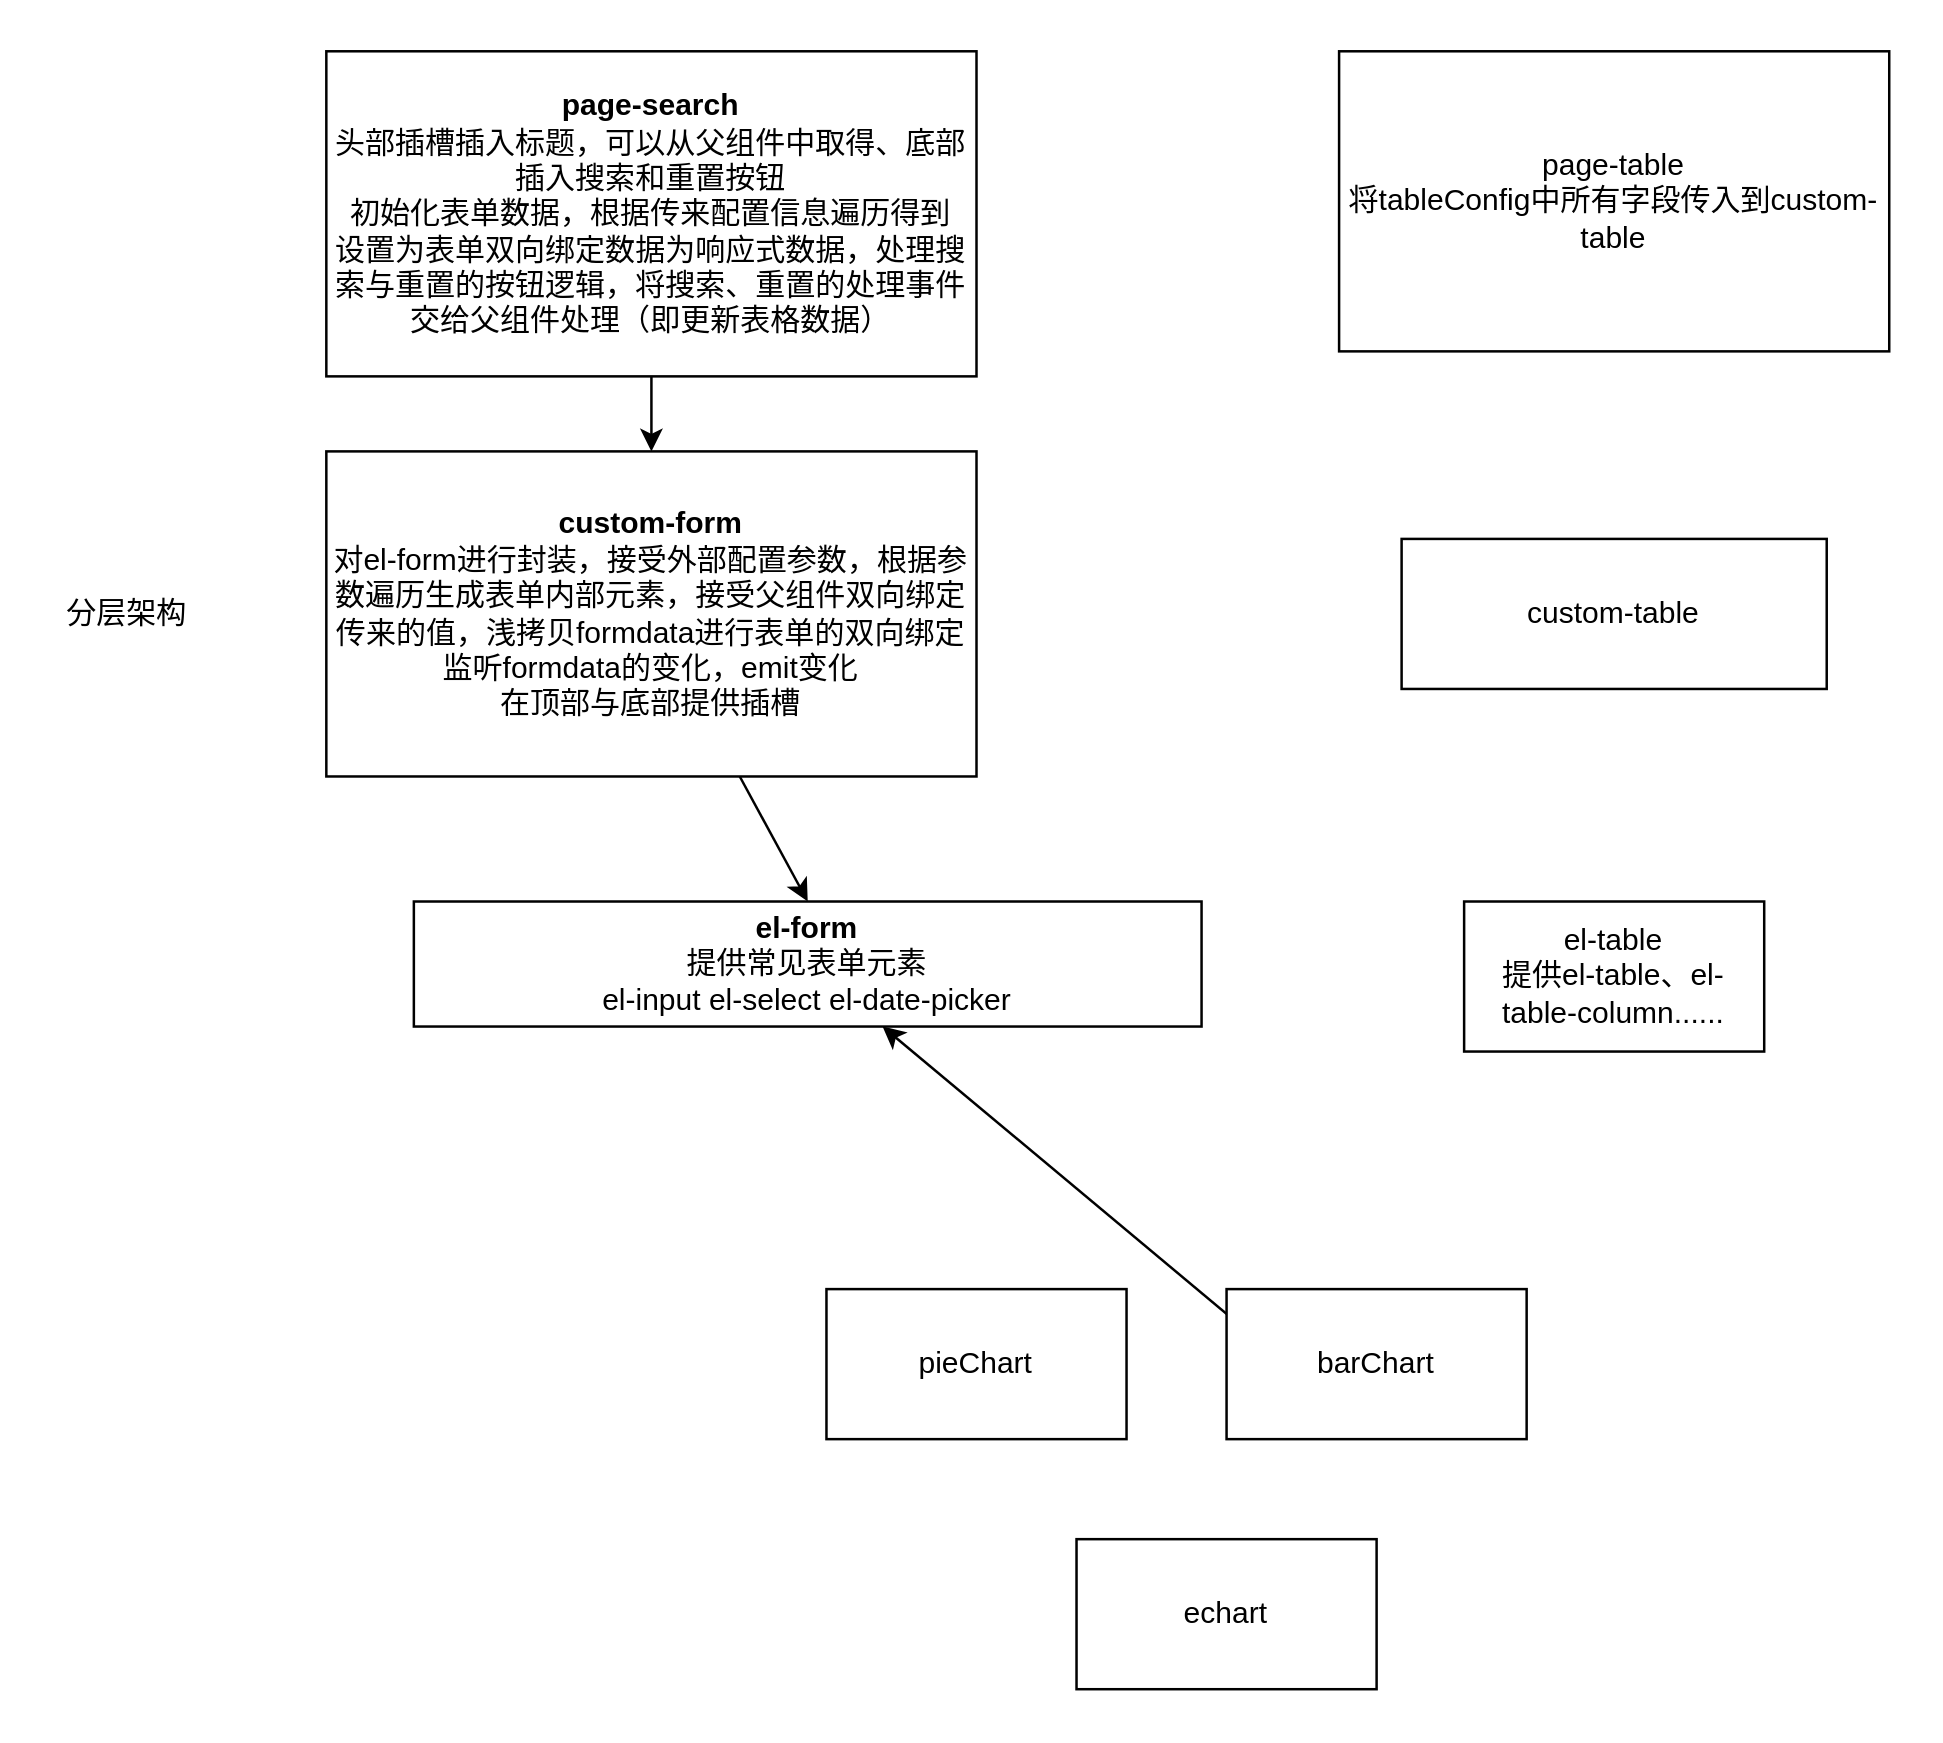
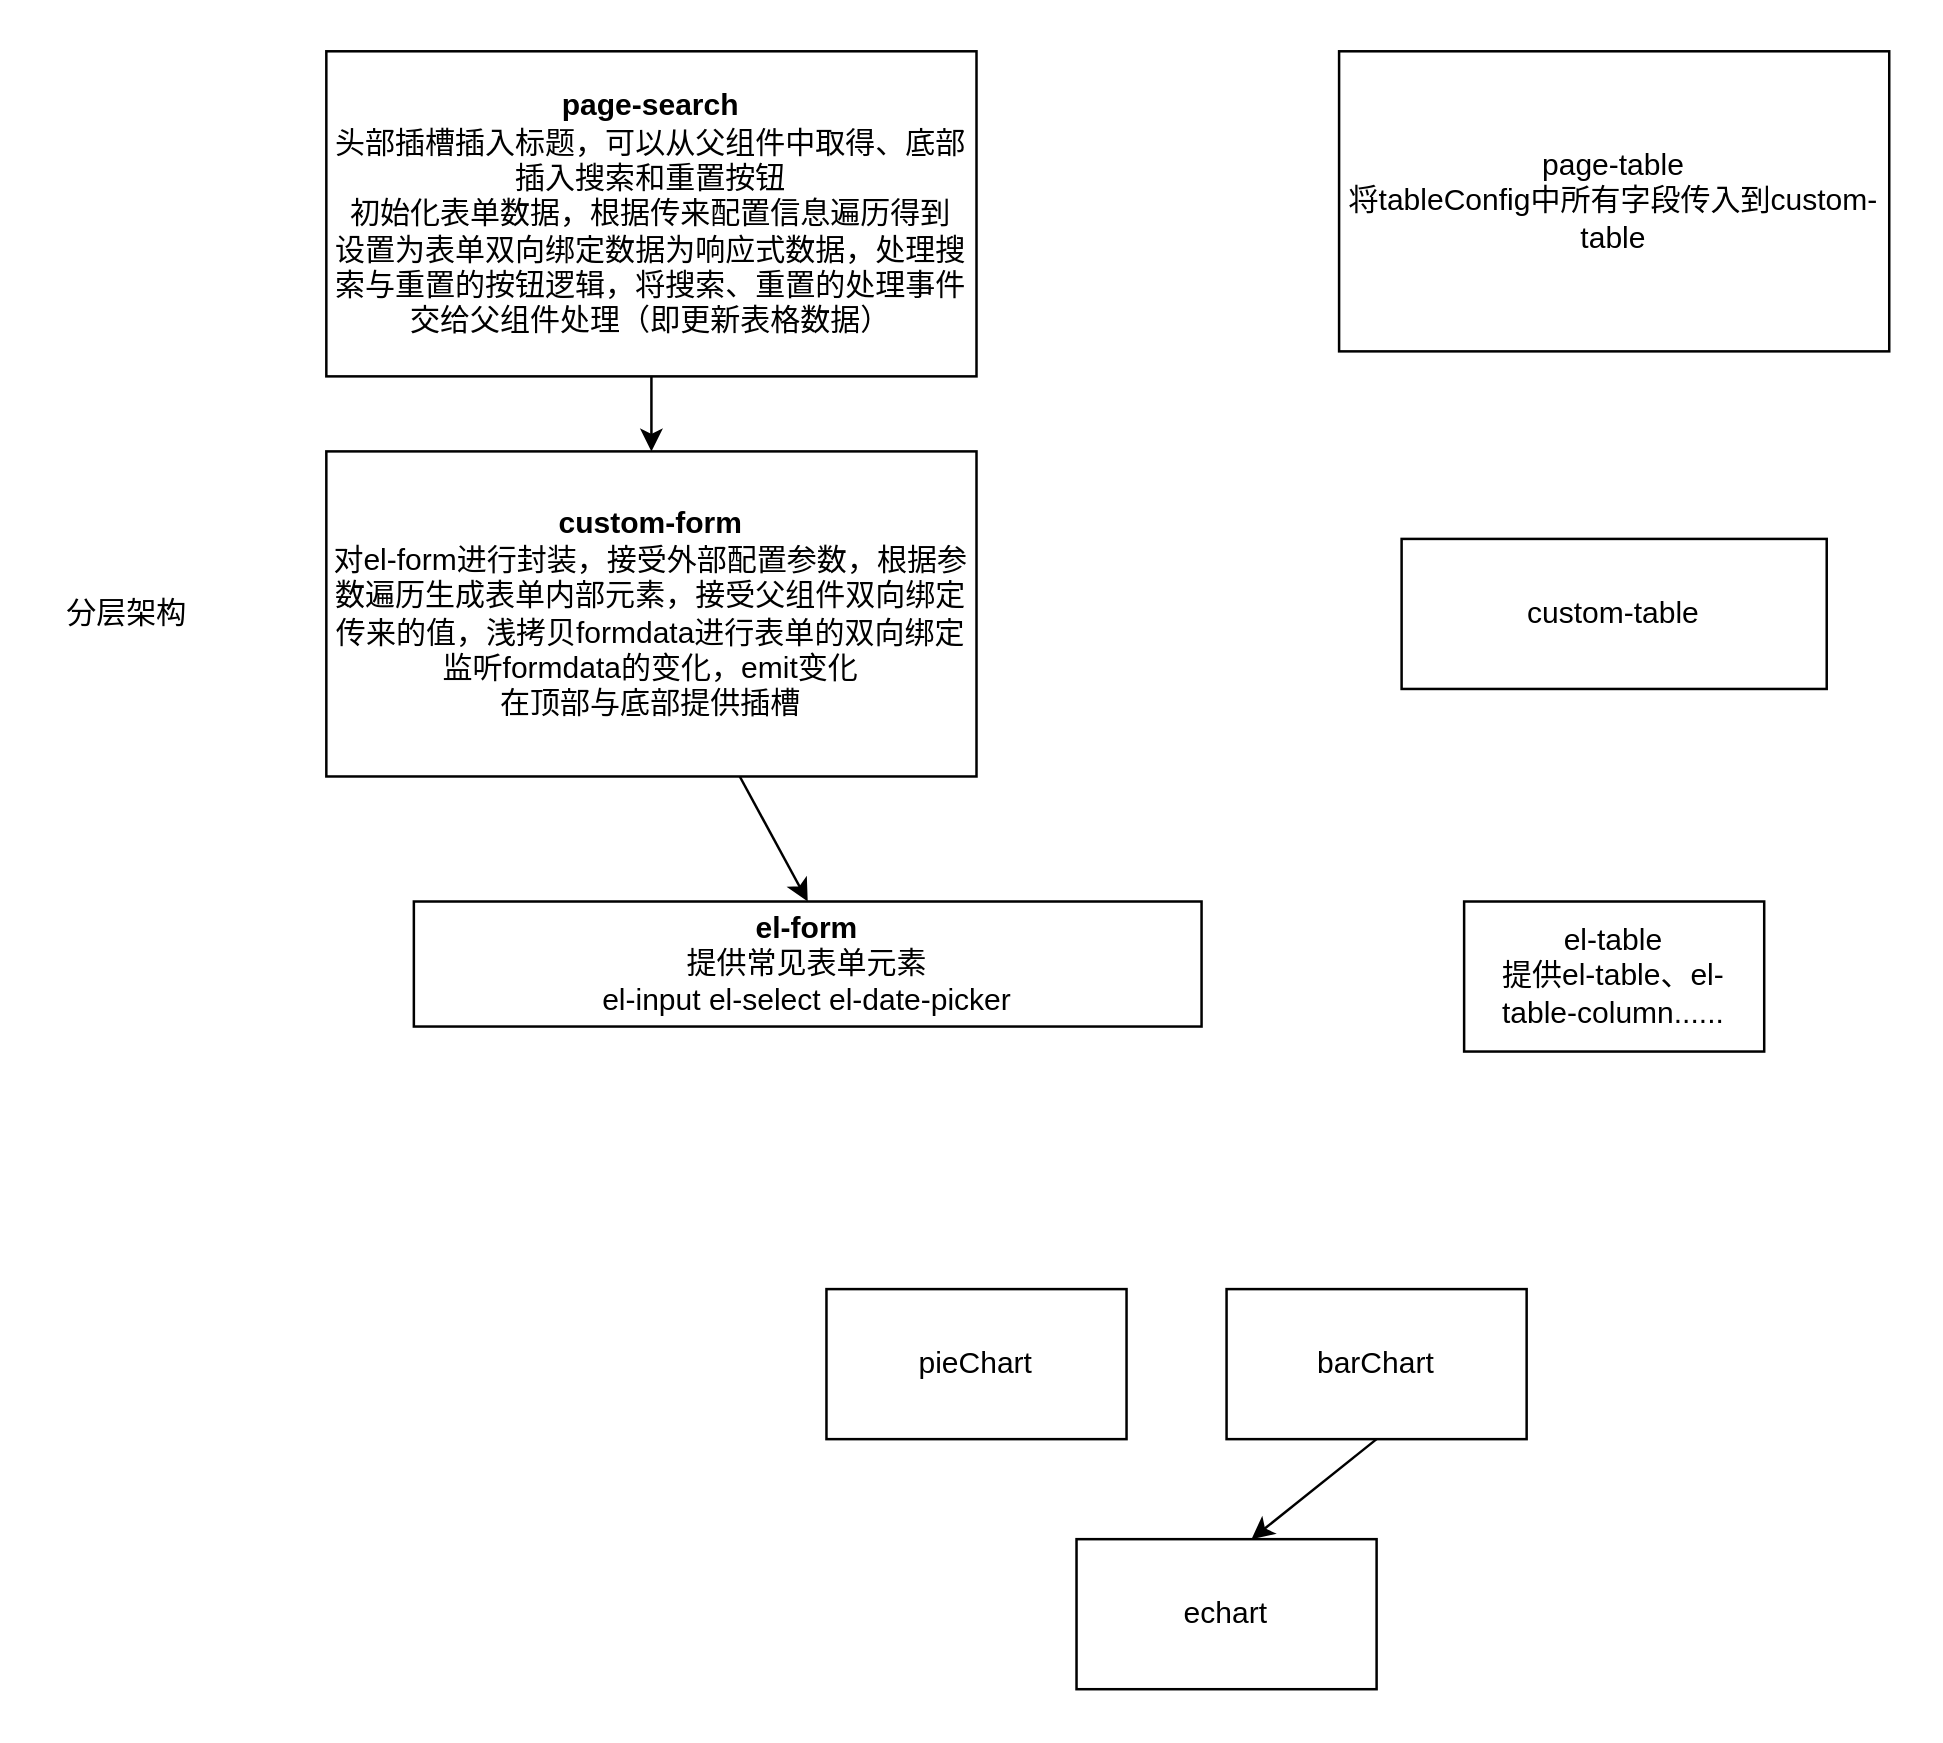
edge "barChart" -> "el-form 提供常见表单元素 el-input el-select el-date-picker": now "barChart" -> "echart"
